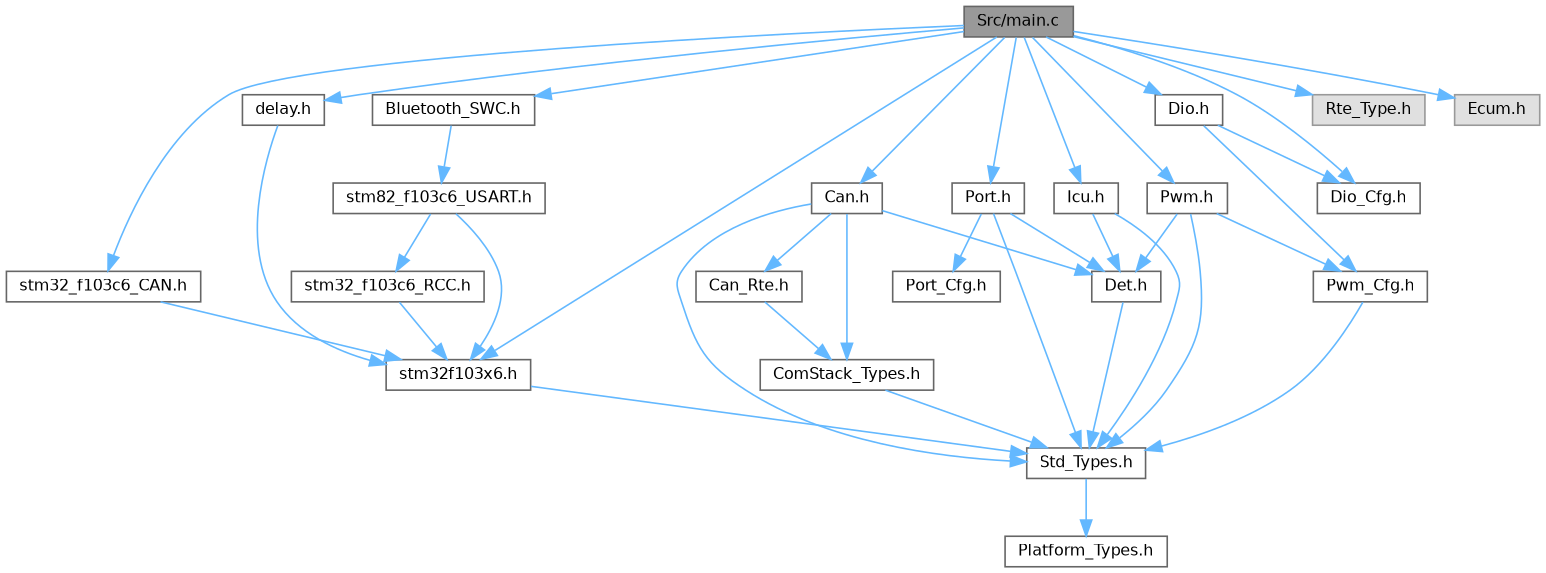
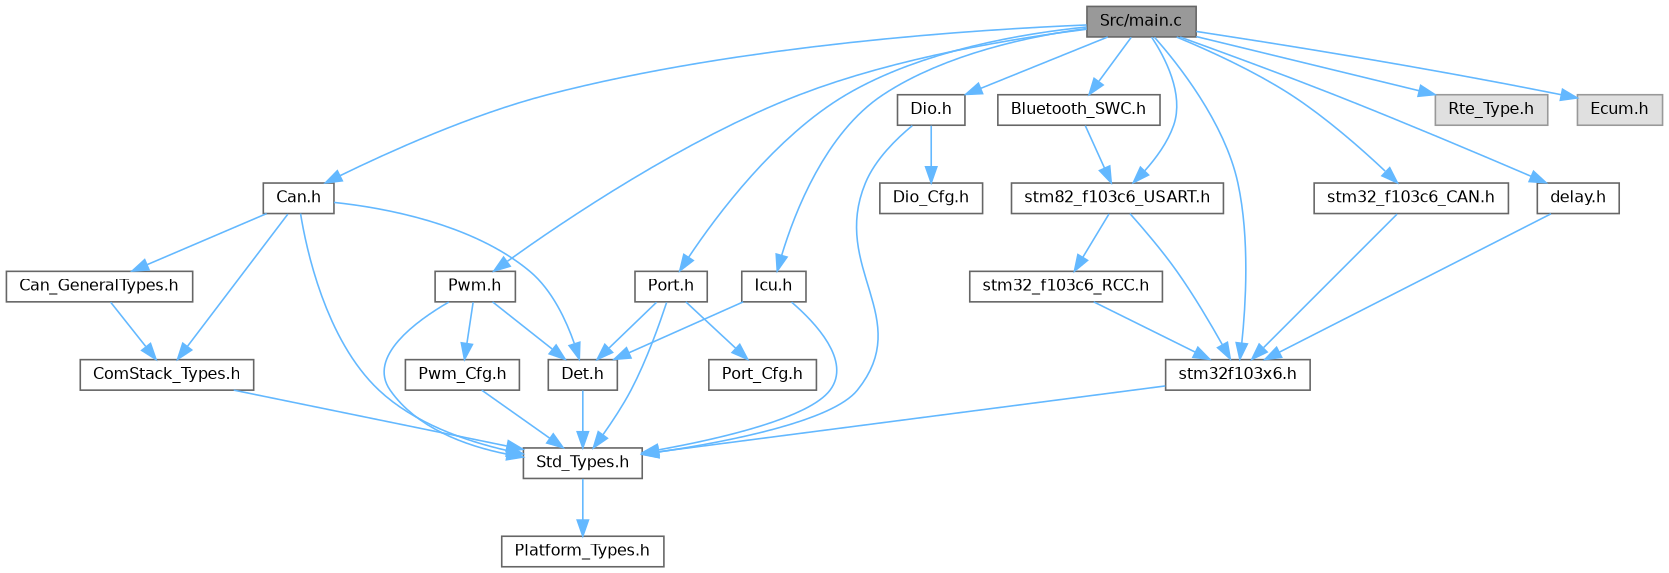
edge "Src/main.c" -> "Dio_Cfg.h": now "Src/main.c" -> "stm82_f103c6_USART.h"
edge "Dio.h" -> "Pwm_Cfg.h": now "Dio.h" -> "Std_Types.h"
node "Can_Rte.h": label "Can_Rte.h" -> "Can_GeneralTypes.h"
